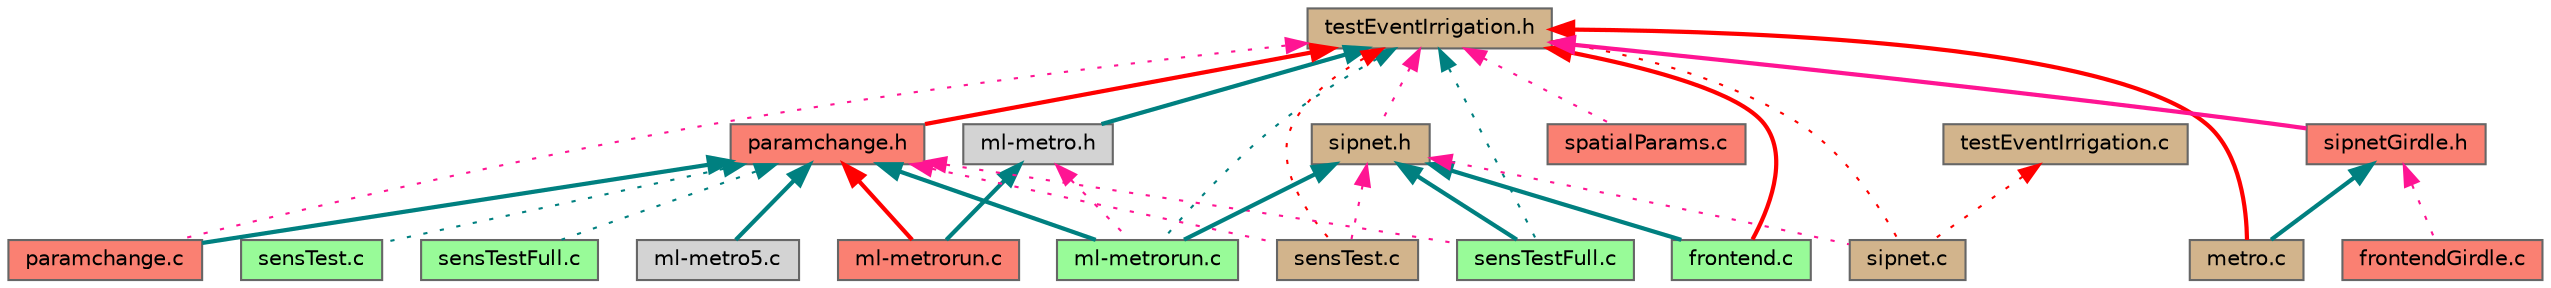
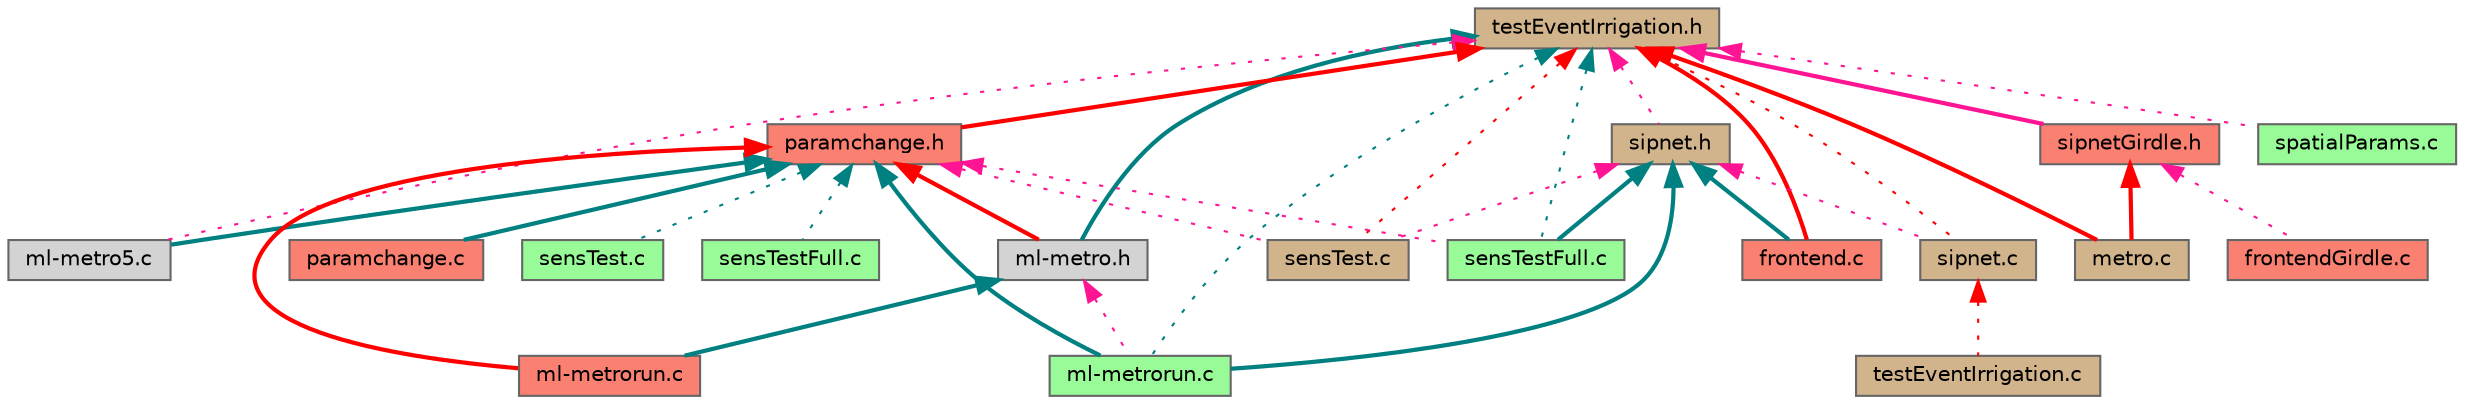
edge "paramchange.c" -> "testEventIrrigation.h": now "ml-metro5.c" -> "testEventIrrigation.h"
node "spatialParams.c": fillcolor salmon -> palegreen
edge "ml-metro.h" -> "paramchange.h": added
edge "sipnet.c" -> "testEventIrrigation.c": reversed
edge "metro.c" -> "sipnetGirdle.h": color teal -> red
node "frontend.c": fillcolor palegreen -> salmon
